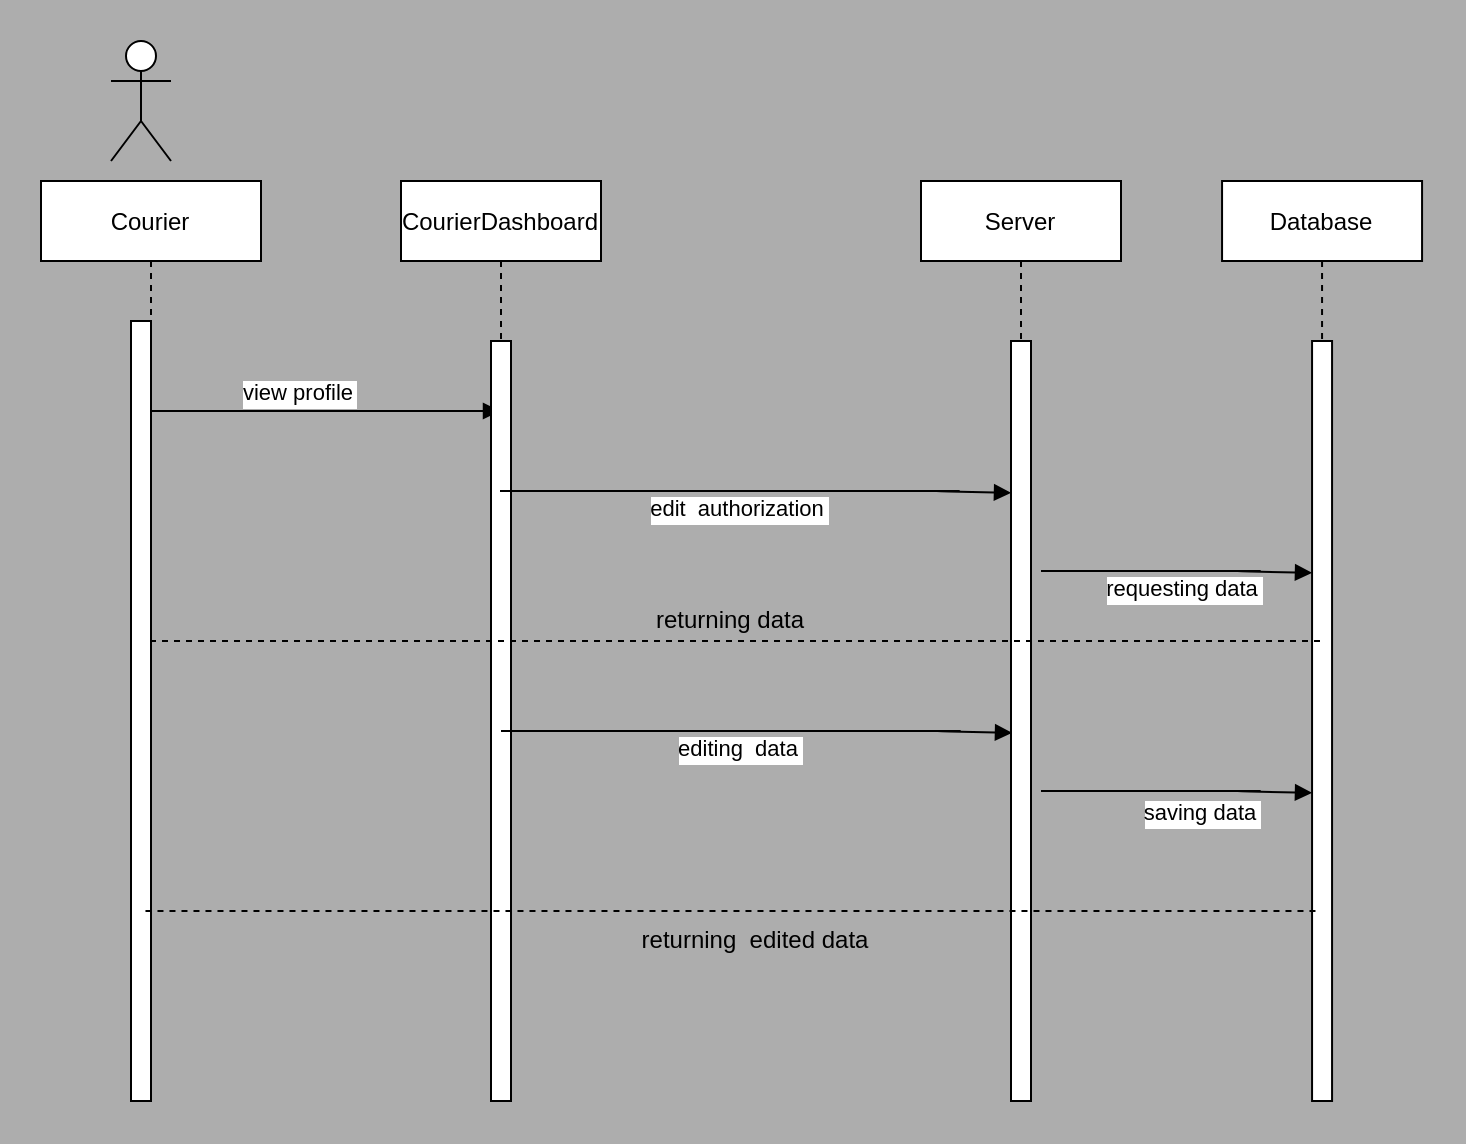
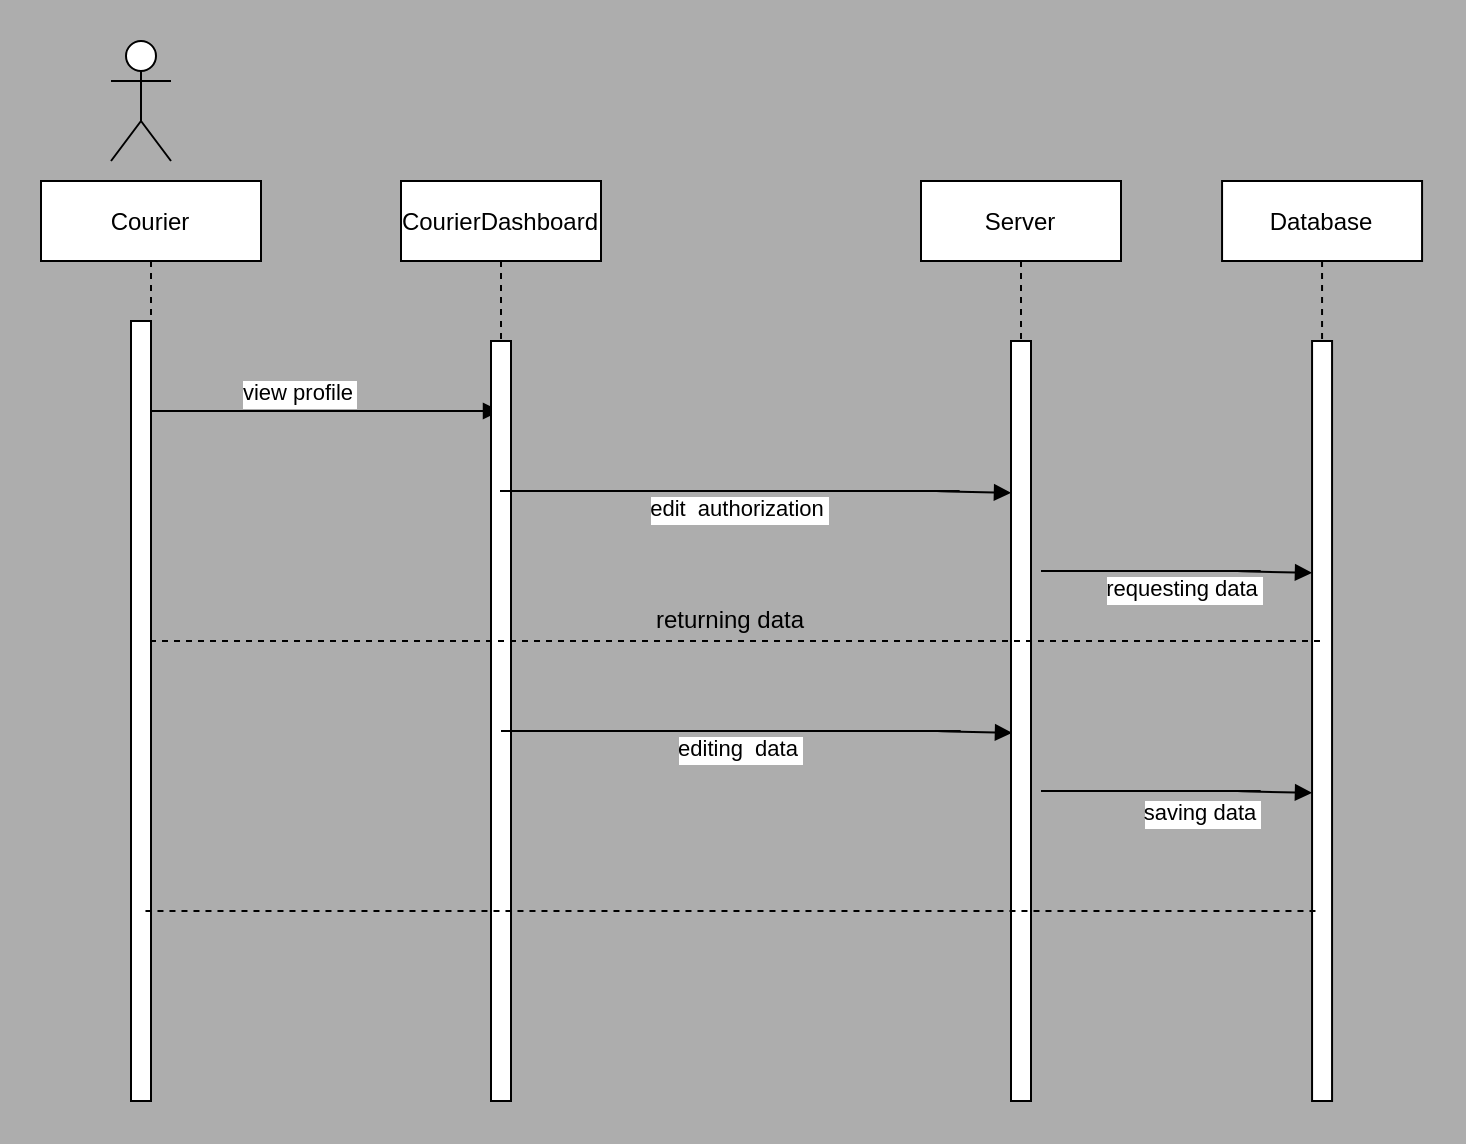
node "returning edited data": removed
